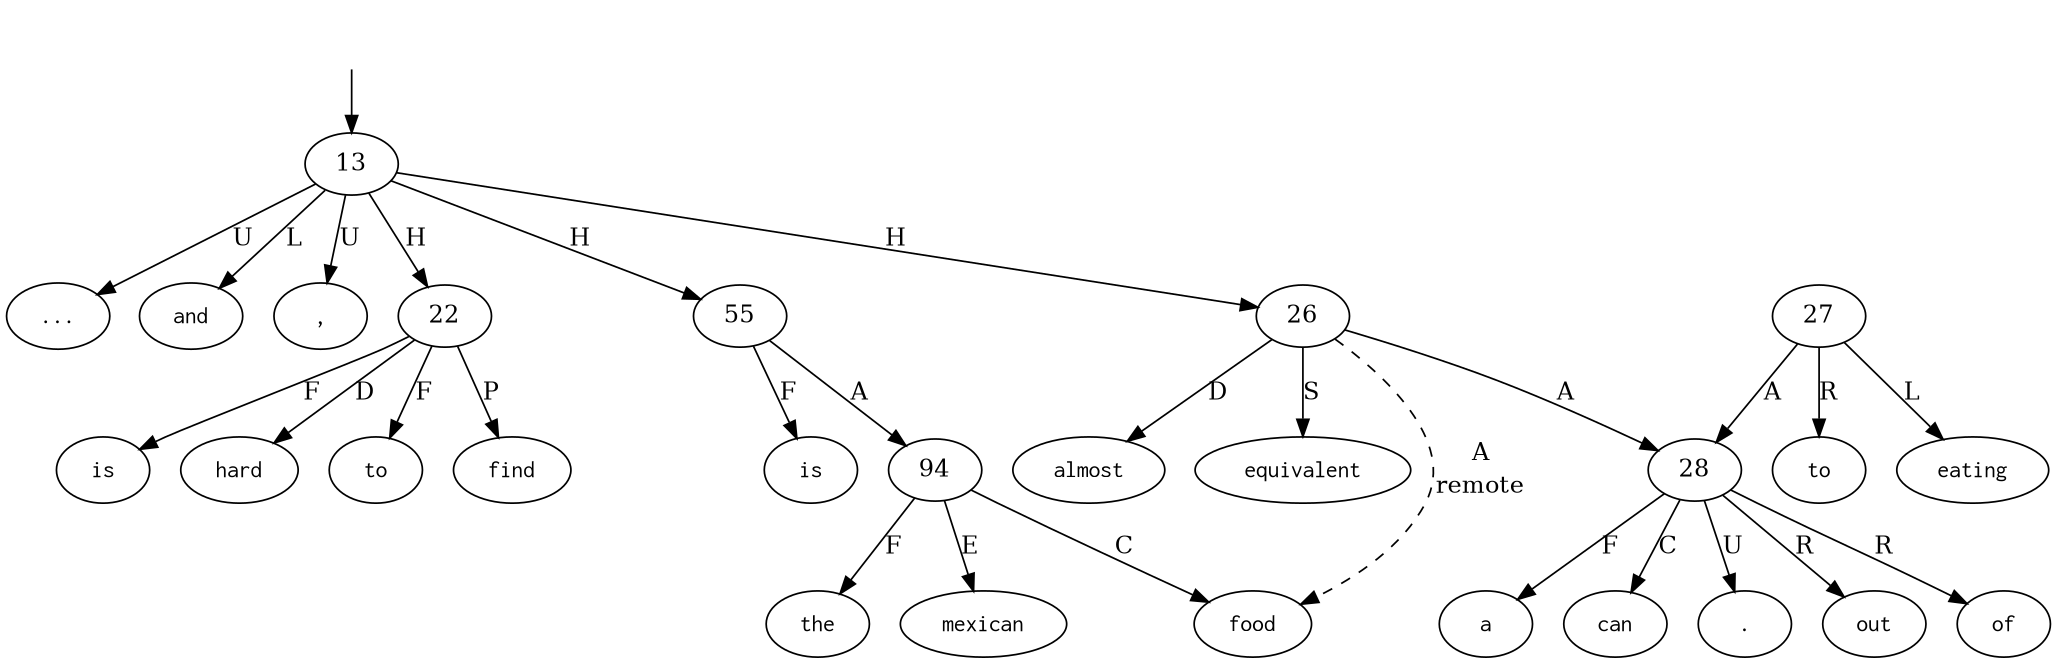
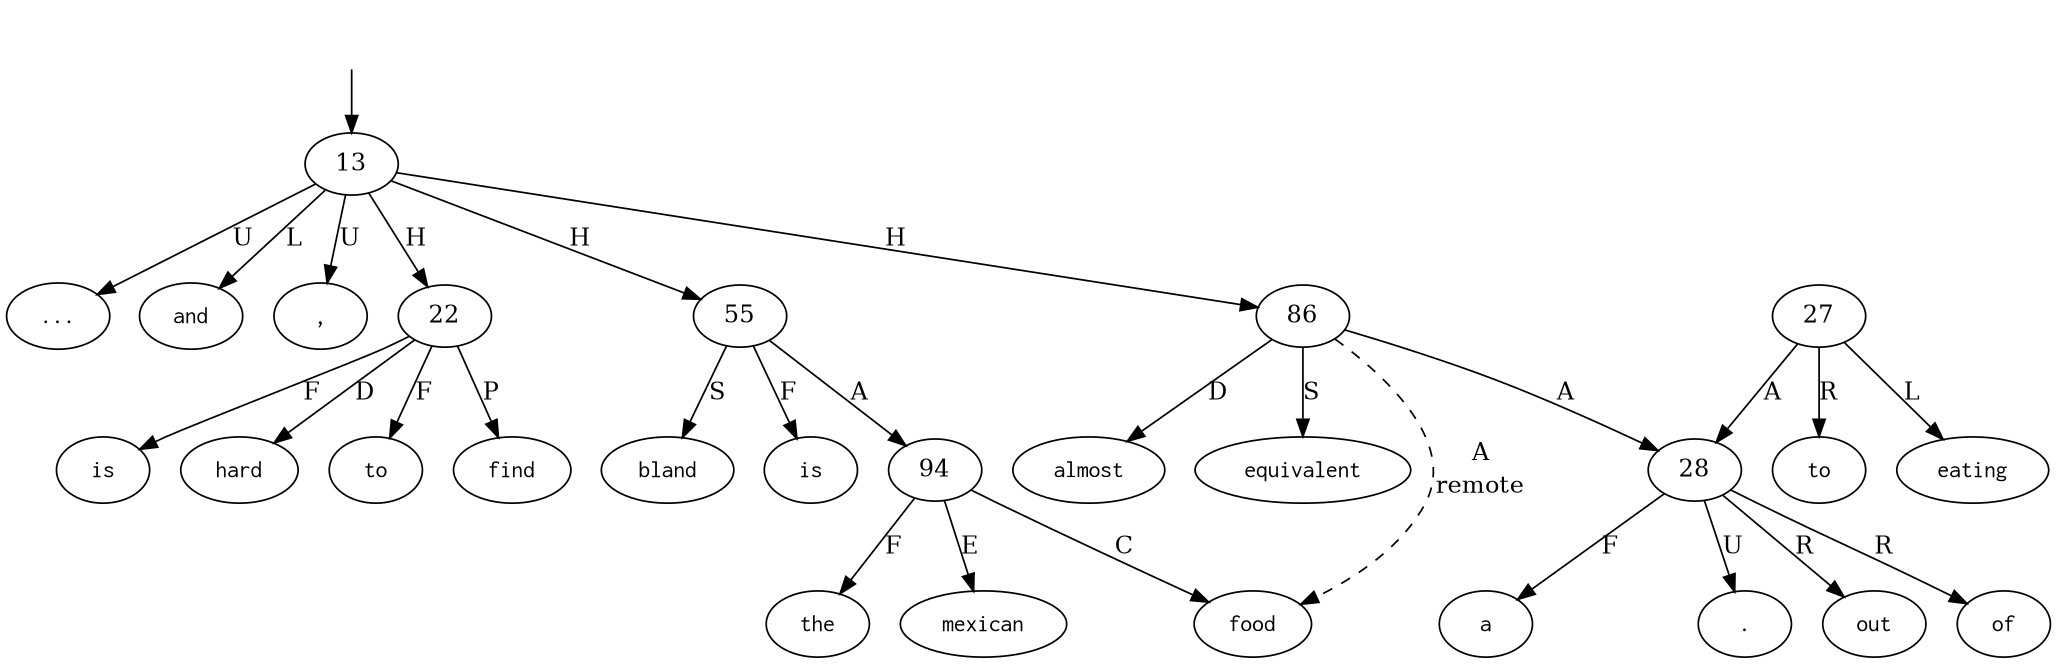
node "26": label "26" -> "86"
node "bland": added
node "can": removed
